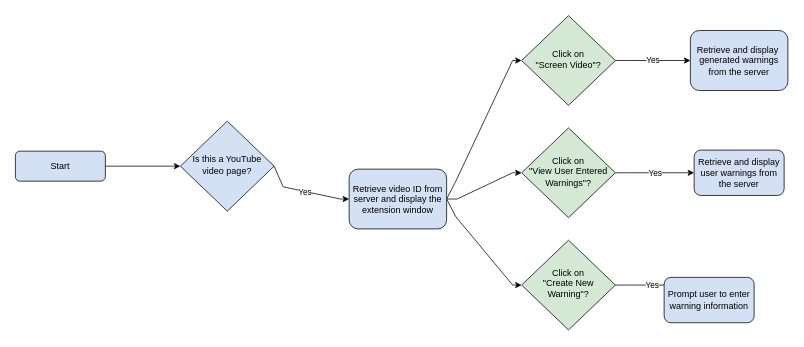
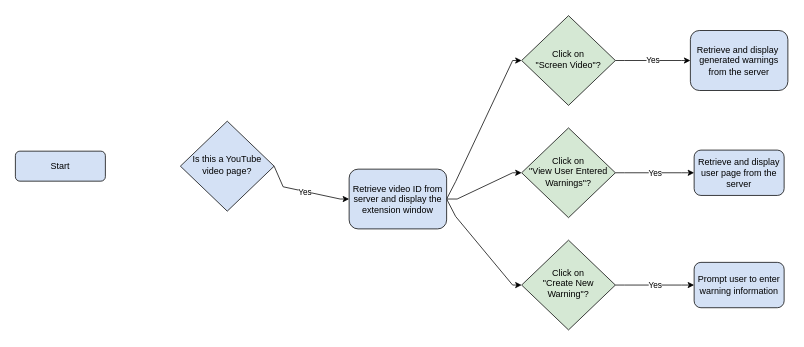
edge "Start" -> "Is this a YouTube video page?": removed
node "Retrieve and display user warnings from the server": label "Retrieve and display user warnings from the server" -> "Retrieve and display user page from the server"
node "Prompt user to enter warning information": moved (709, 300) -> (739, 285)
